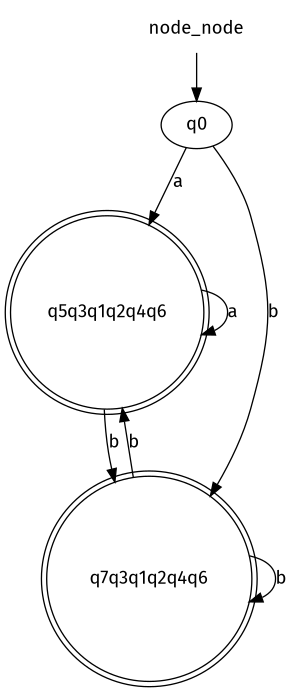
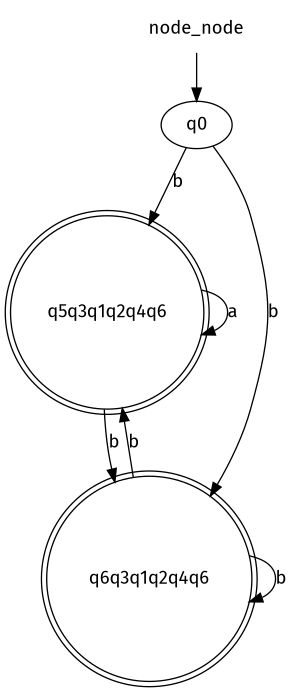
edge "q0" -> "q5q3q1q2q4q6": label "a" -> "b"
node "q7q3q1q2q4q6": label "q7q3q1q2q4q6" -> "q6q3q1q2q4q6"
